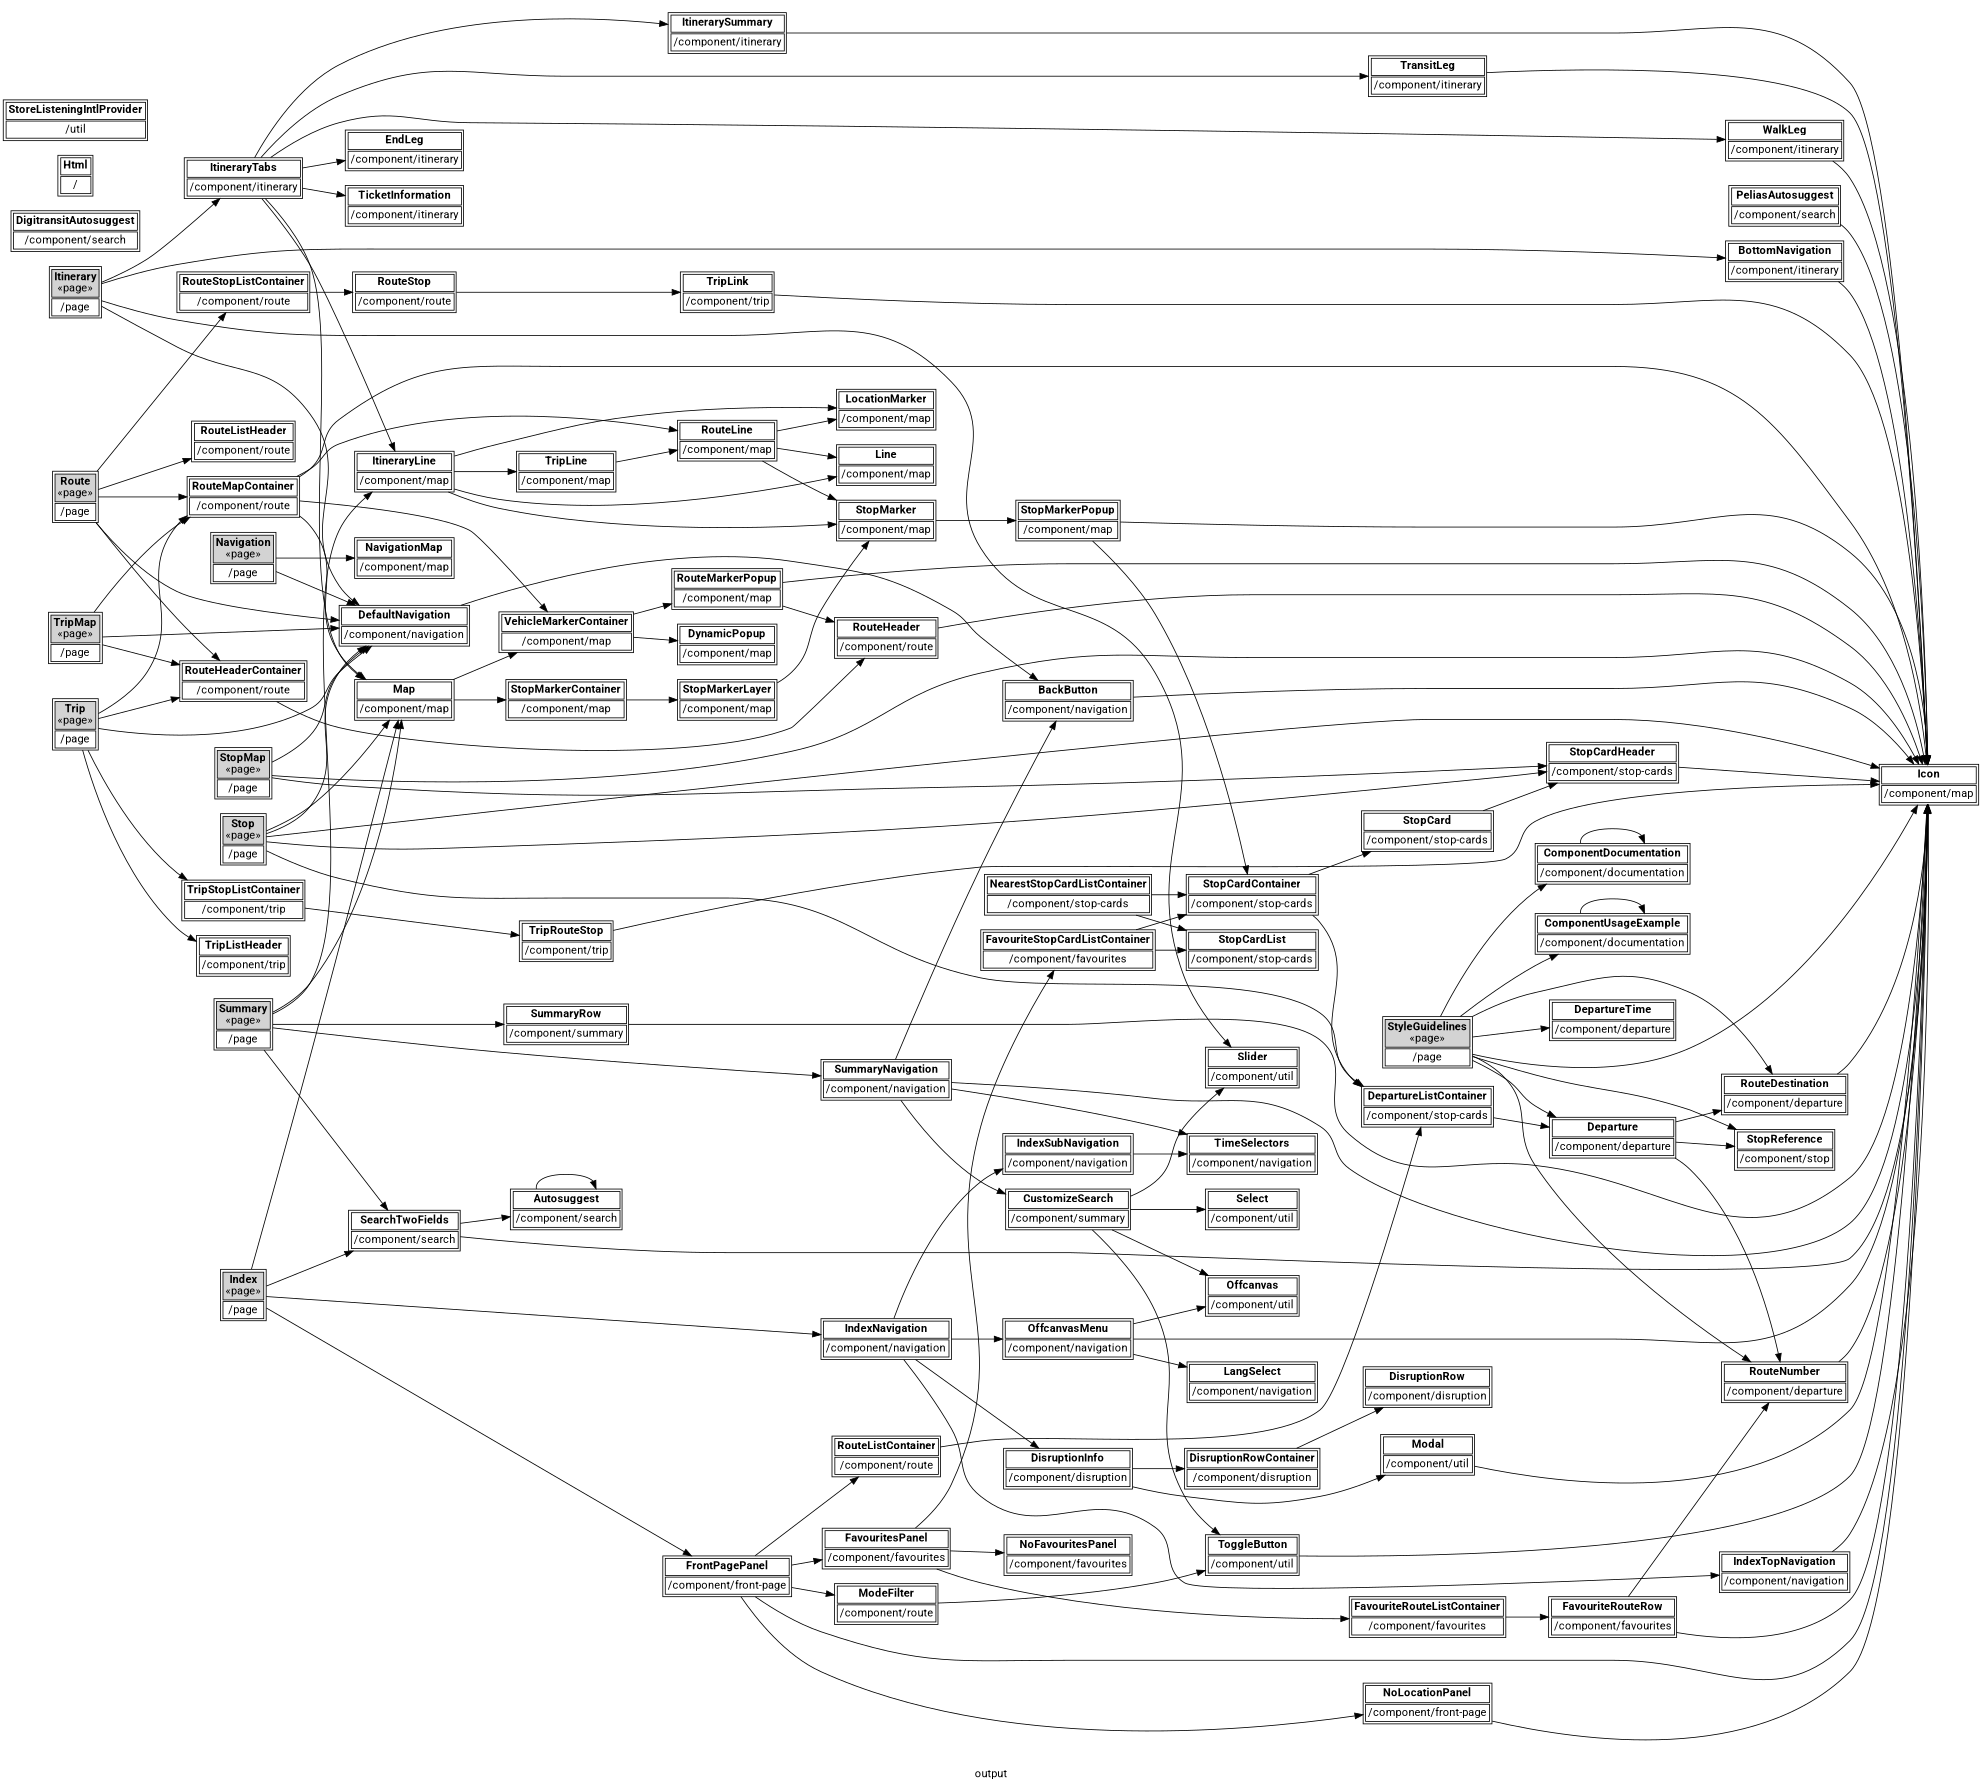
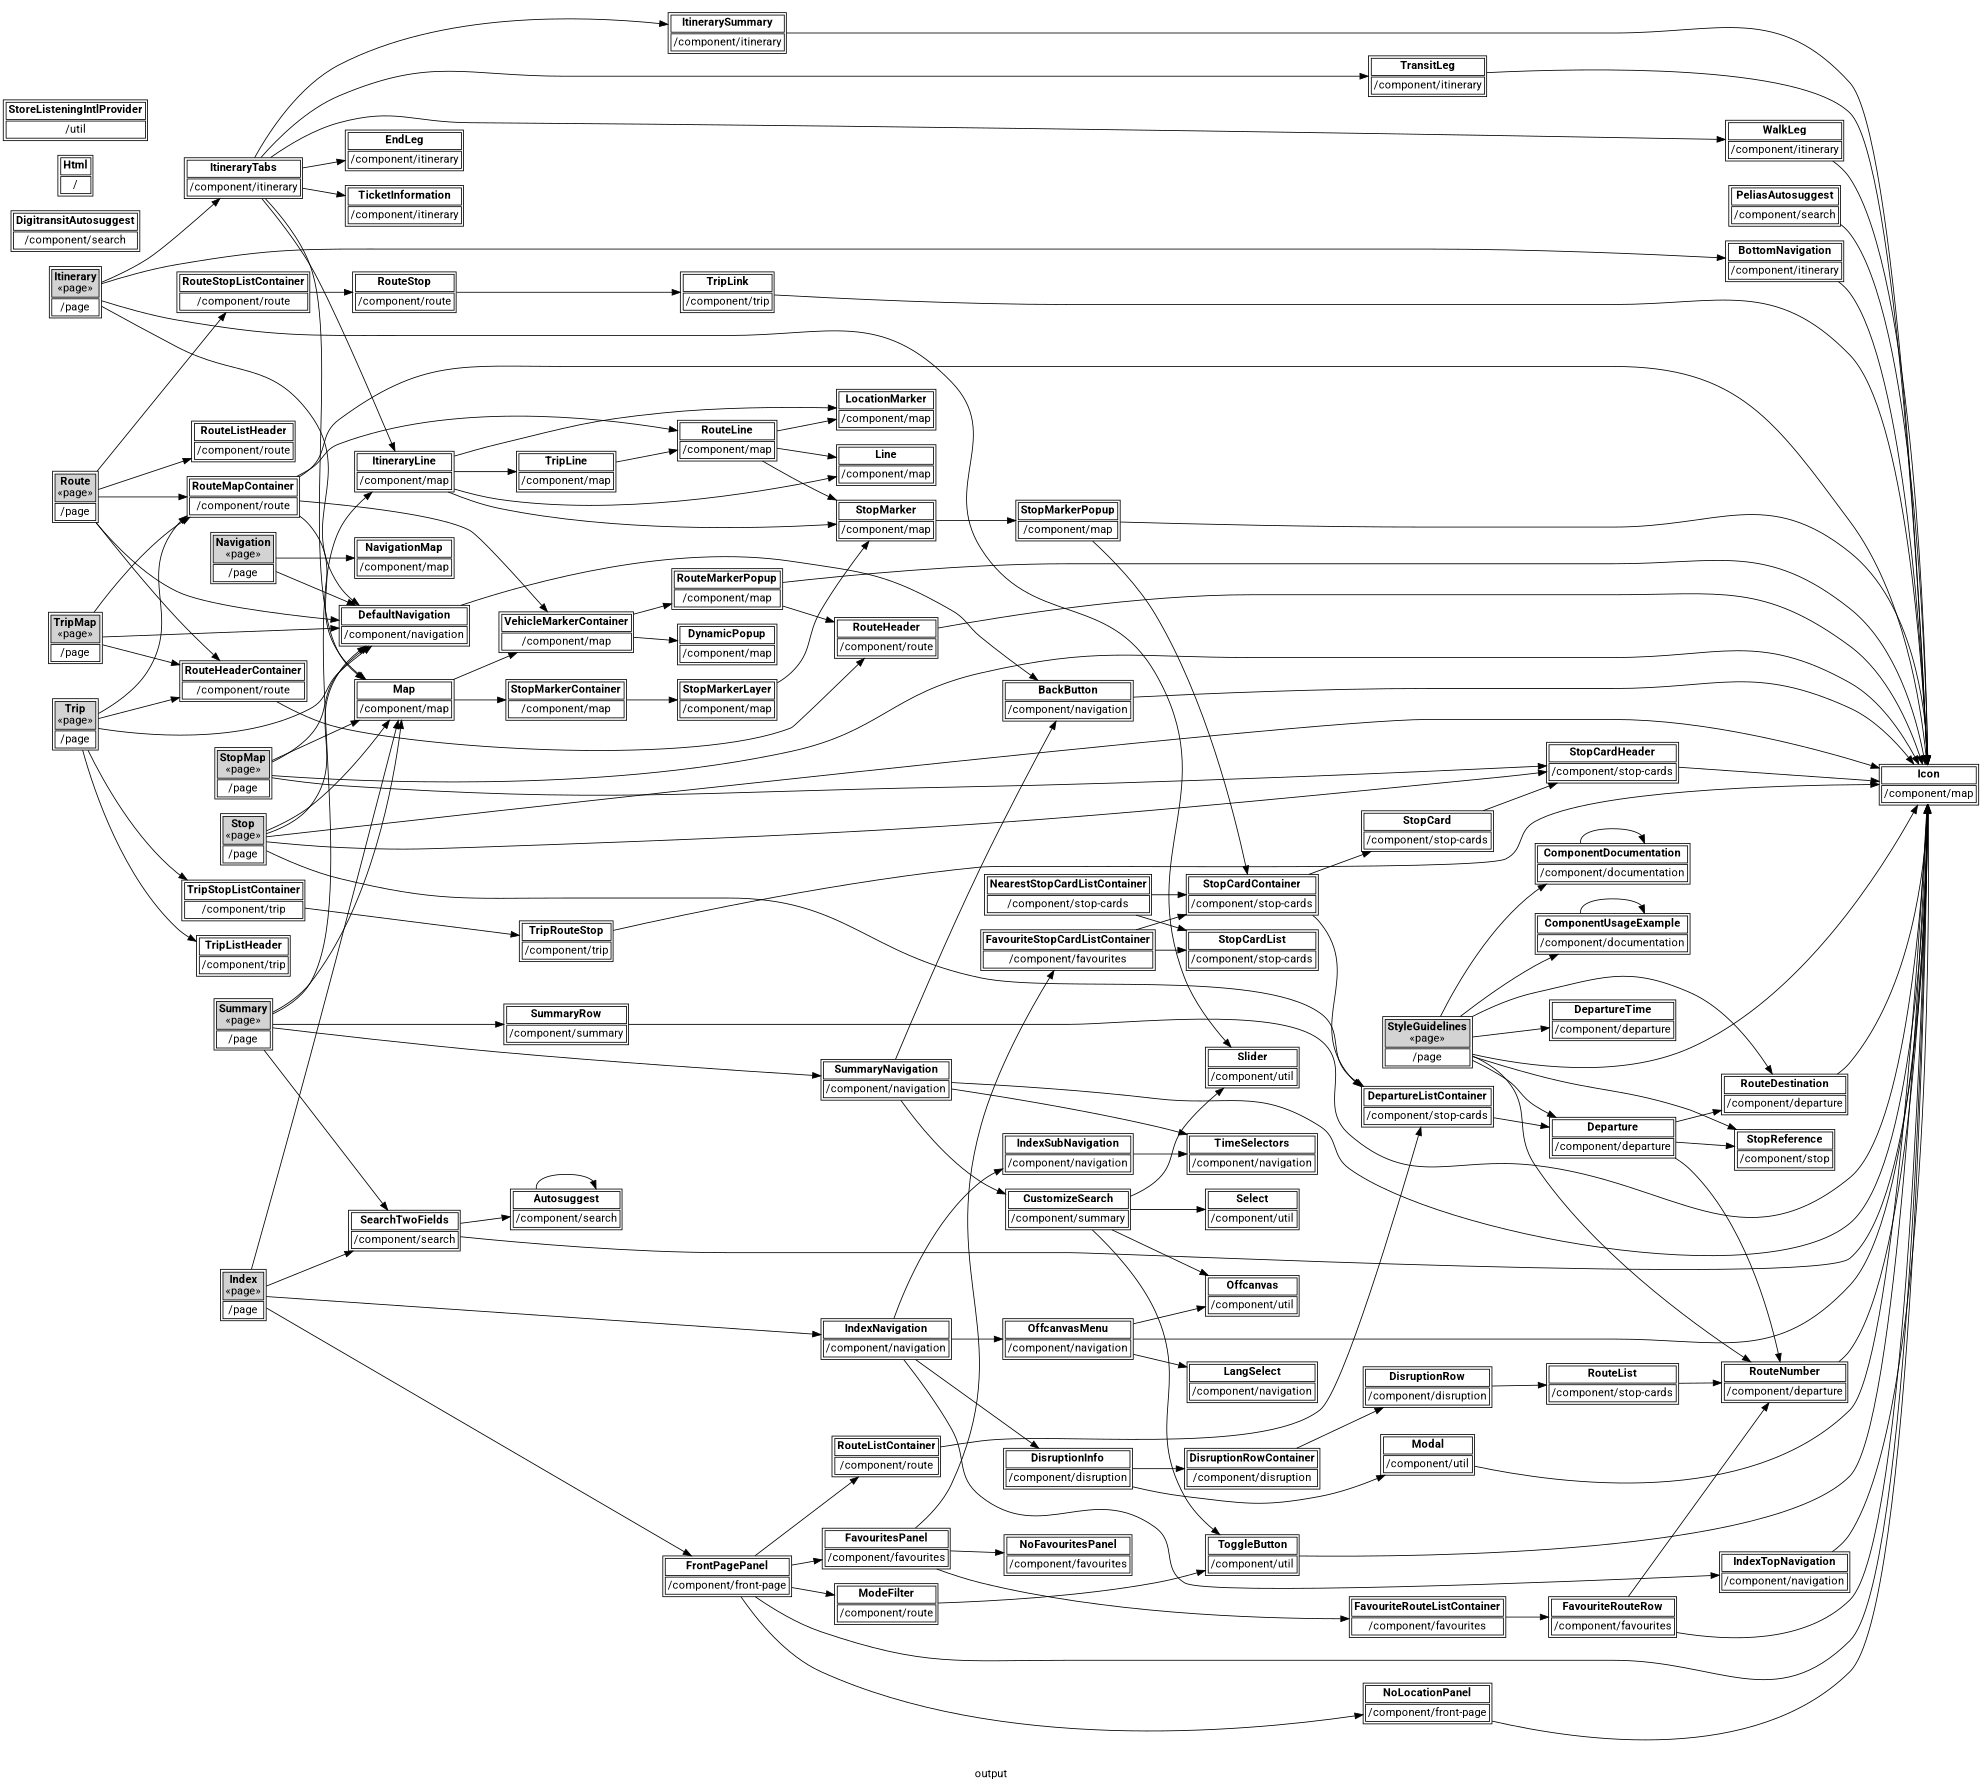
edge "StopMap" -> "Map": added
node "RouteList": added
